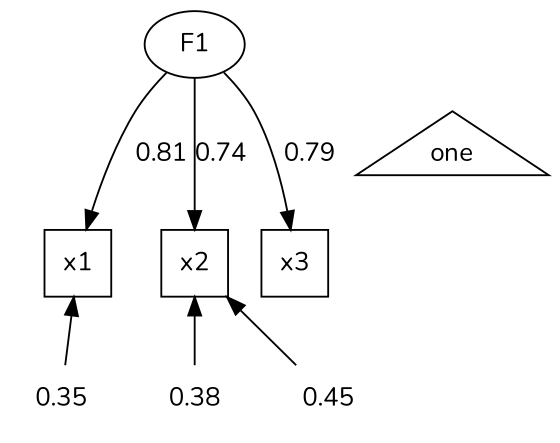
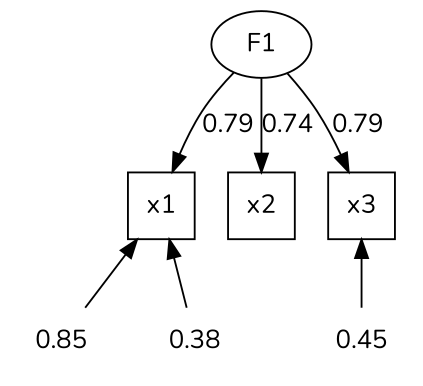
edge "F1" -> "x1": label "0.81" -> "0.79"
node "one": removed
edge "0.45" -> "x2": now "0.45" -> "x3"
edge "0.38" -> "x2": now "0.38" -> "x1"
node "0.35": label "0.35" -> "0.85"
